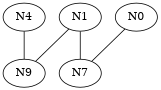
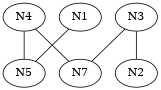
node "N0": label "N0" -> "N3"
edge "N1" -- "N7": now "N4" -- "N7"
node "N9": label "N9" -> "N5"
node "N2": added
